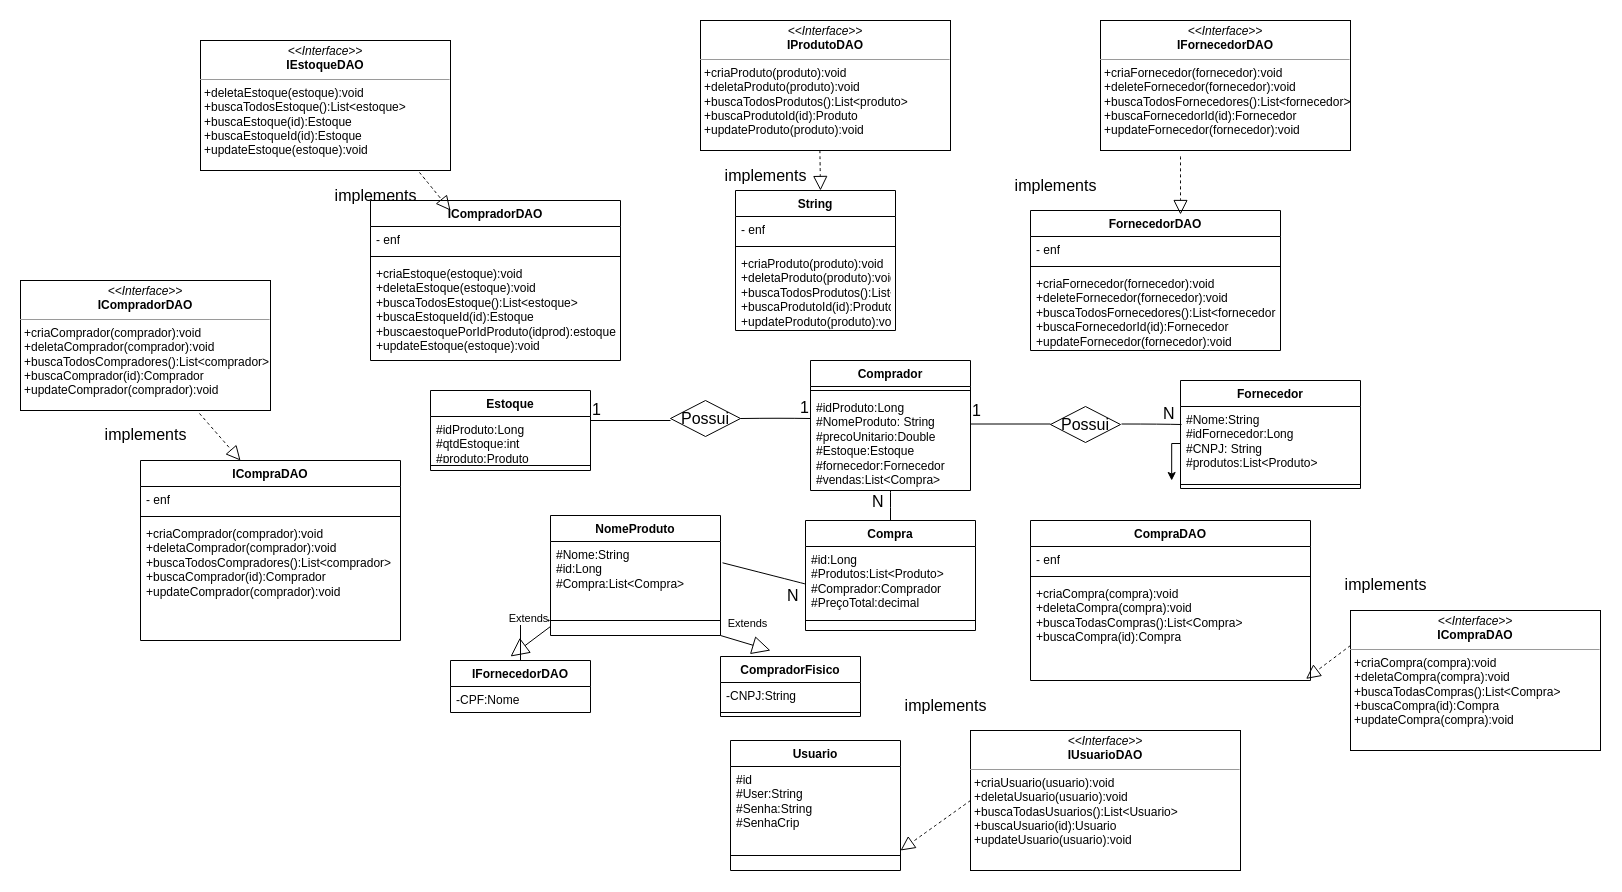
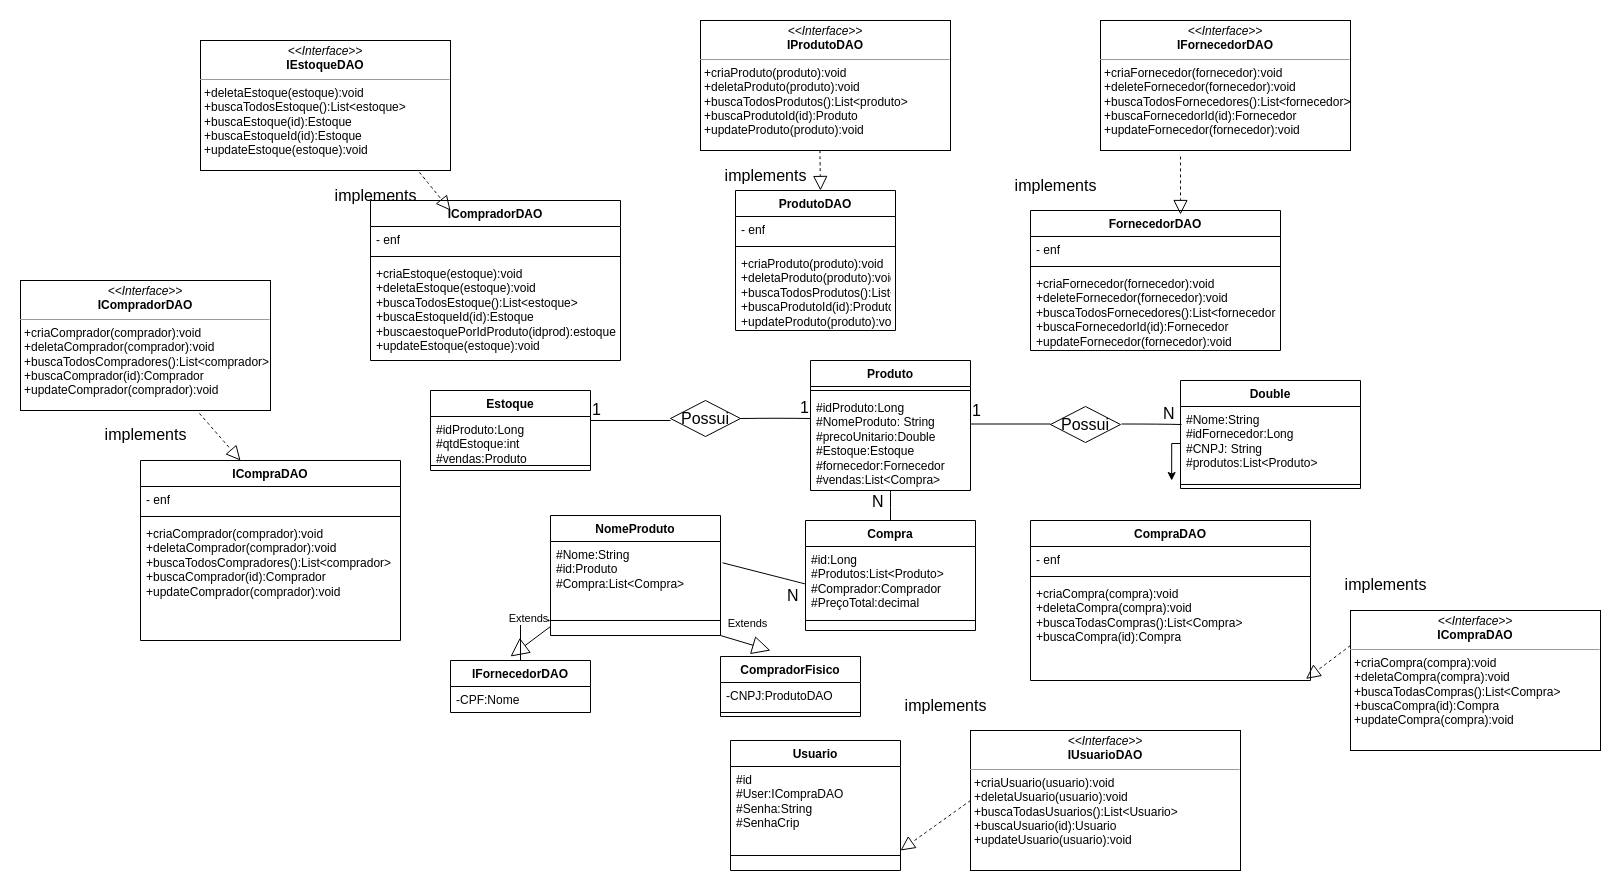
node "String": label "String" -> "ProdutoDAO"
node "Comprador": label "Comprador" -> "Produto"
node "Fornecedor": label "Fornecedor" -> "Double"
node "#idProduto:Long #qtdEstoque:int #produto:Produto": label "#idProduto:Long #qtdEstoque:int #produto:Produto" -> "#idProduto:Long #qtdEstoque:int #vendas:Produto"
node "#Nome:String #id:Long #Compra:List<Compra>": label "#Nome:String #id:Long #Compra:List<Compra>" -> "#Nome:String #id:Produto #Compra:List<Compra>"
node "-CNPJ:String": label "-CNPJ:String" -> "-CNPJ:ProdutoDAO"
node "#id #User:String #Senha:String #SenhaCrip": label "#id #User:String #Senha:String #SenhaCrip" -> "#id #User:ICompraDAO #Senha:String #SenhaCrip"
